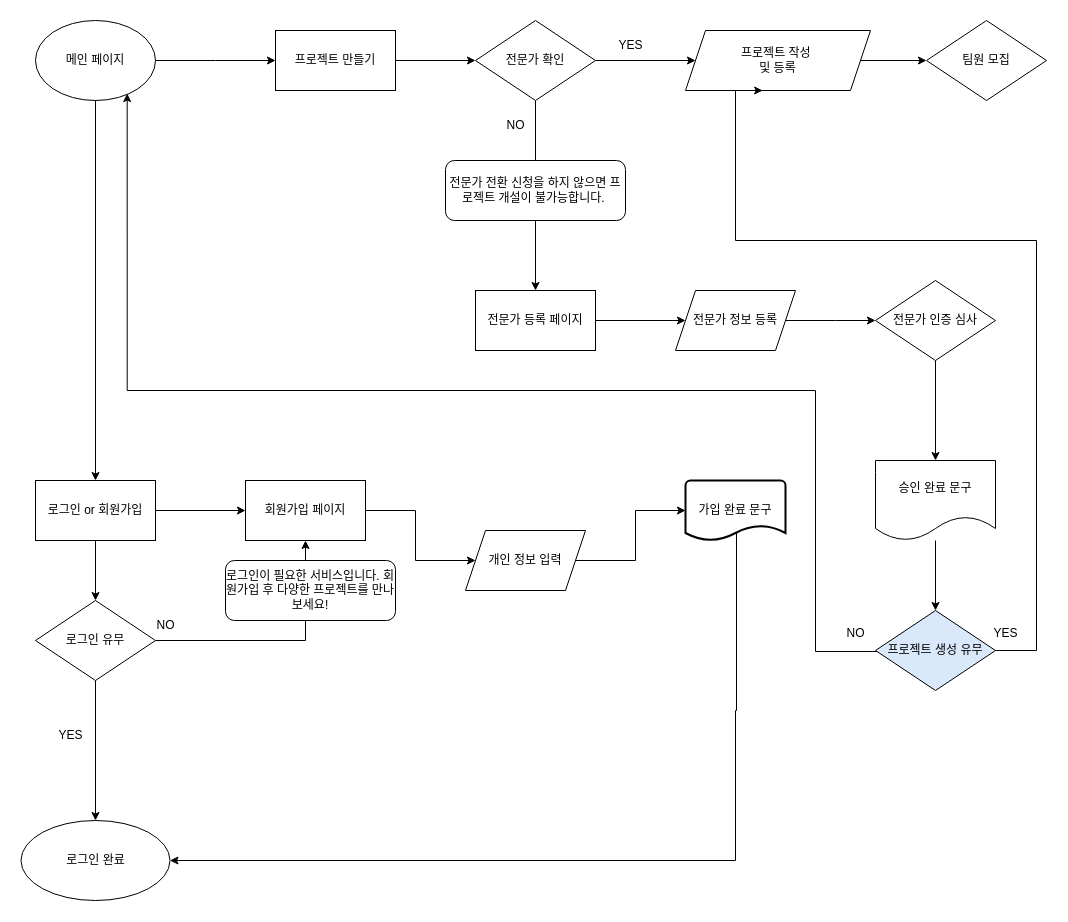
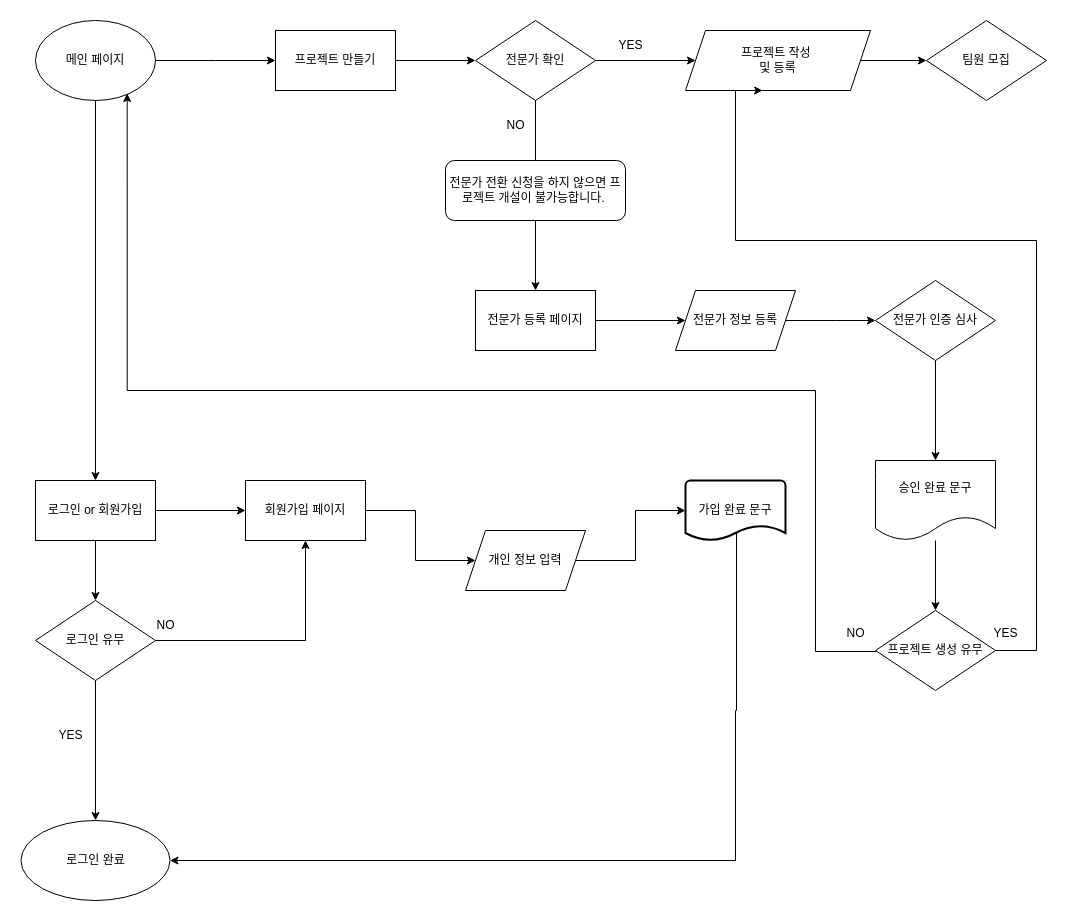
node "로그인이 필요한 서비스입니다. 회원가입 후 다양한 프로젝트를 만나보세요!": removed
node "프로젝트 생성 유무": fillcolor #dae8fc -> #ffffff
